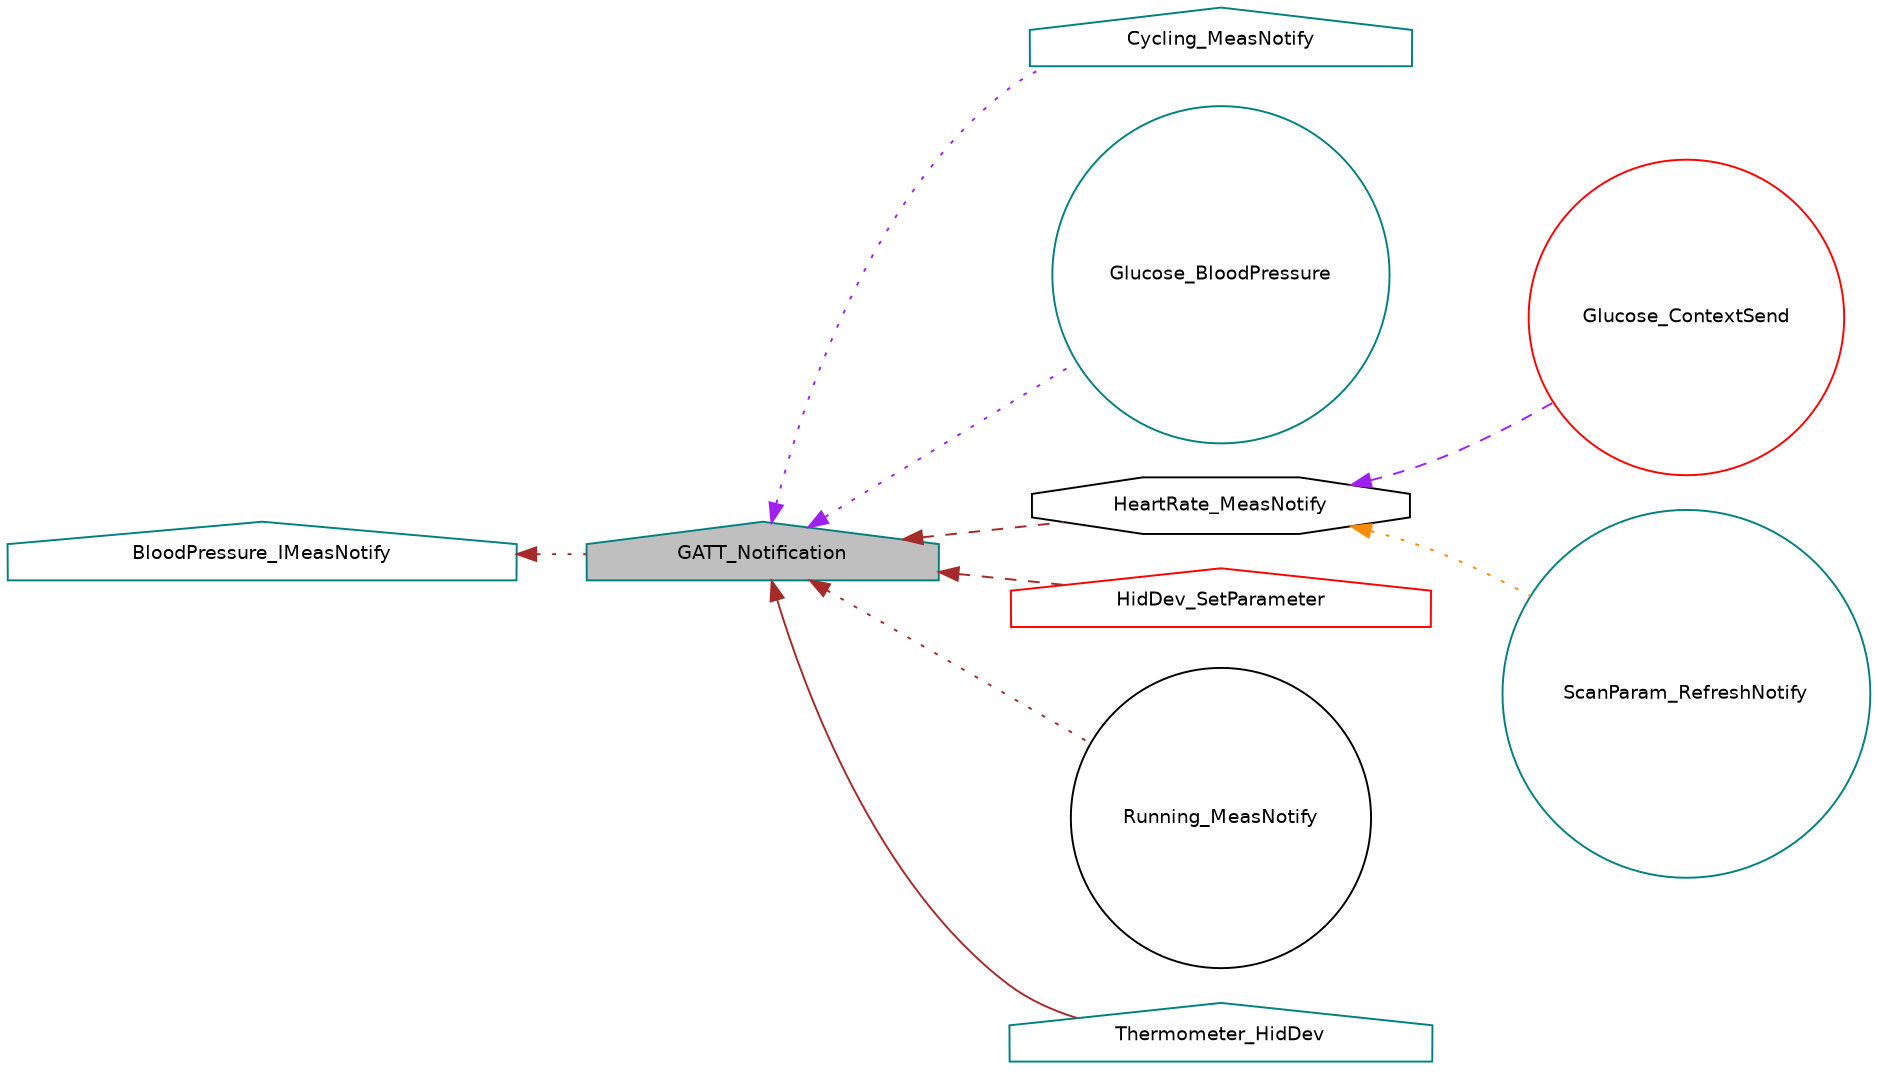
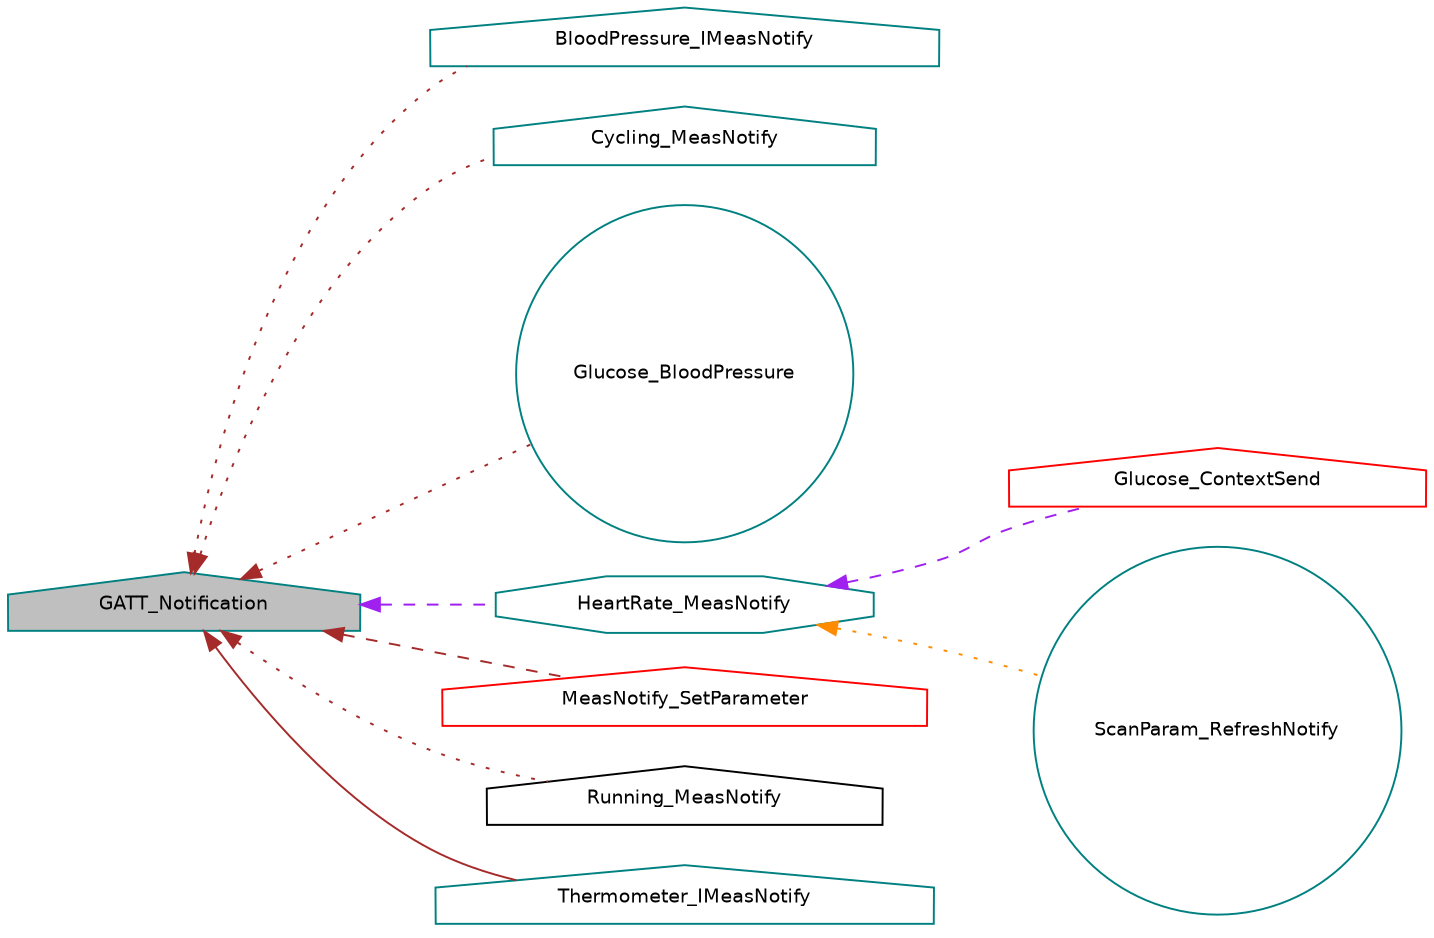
edge "Cycling_MeasNotify" -> "GATT_Notification": color purple -> brown
node "Glucose_ContextSend": shape circle -> house
edge "Glucose_BloodPressure" -> "GATT_Notification": color purple -> brown
node "HeartRate_MeasNotify": color black -> teal
edge "HeartRate_MeasNotify" -> "GATT_Notification": color brown -> purple
edge "GATT_Notification" -> "BloodPressure_IMeasNotify": reversed
node "HidDev_SetParameter": label "HidDev_SetParameter" -> "MeasNotify_SetParameter"
node "Running_MeasNotify": shape circle -> house
node "Thermometer_HidDev": label "Thermometer_HidDev" -> "Thermometer_IMeasNotify"
